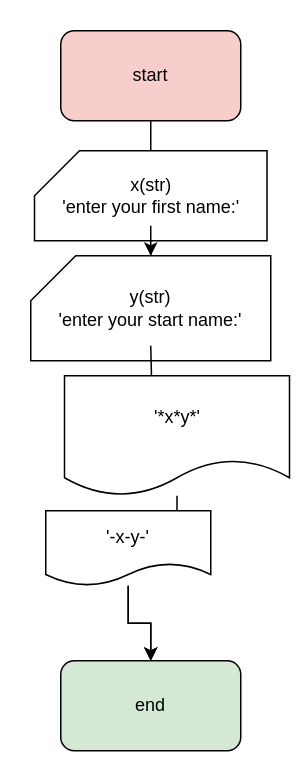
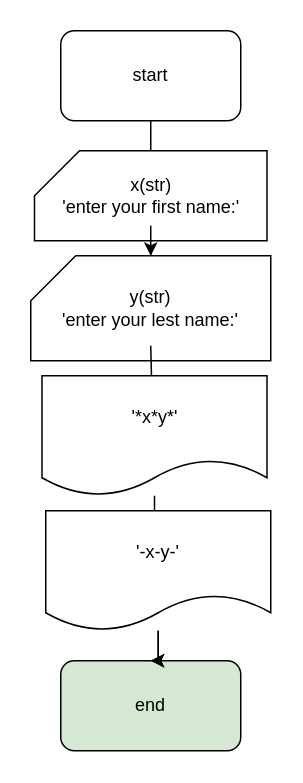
node "start": fillcolor #f8cecc -> #ffffff
node "y(str) 'enter your start name:'": label "y(str) 'enter your start name:'" -> "y(str) 'enter your lest name:'"
node "'*x*y*'": moved (177, 436) -> (155, 436)
node "'-x-y-'": size 165x75 -> 225x120
